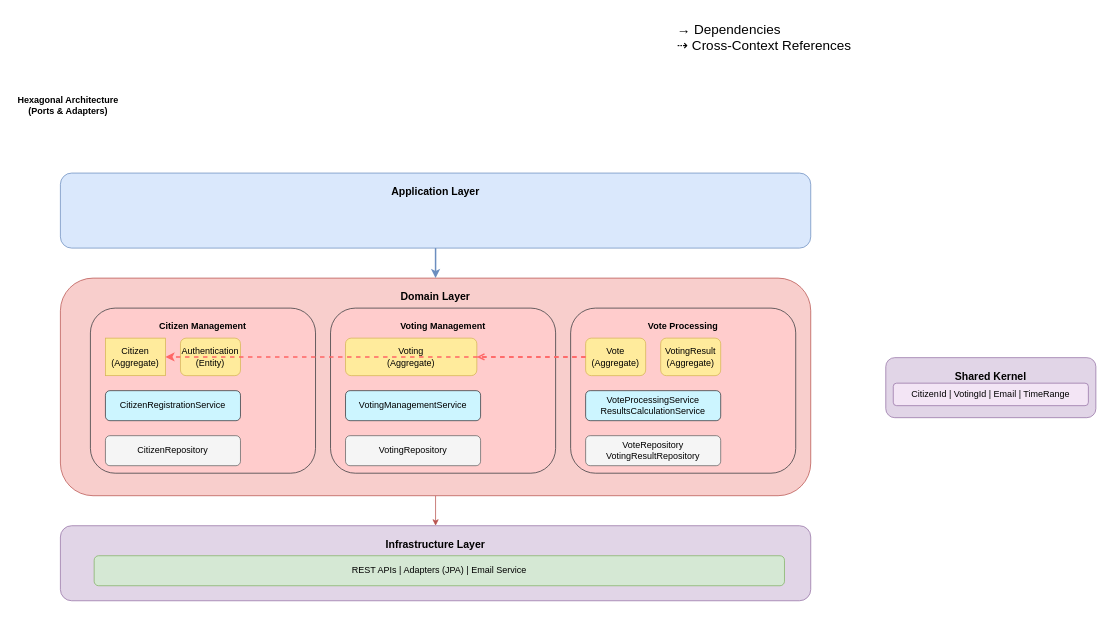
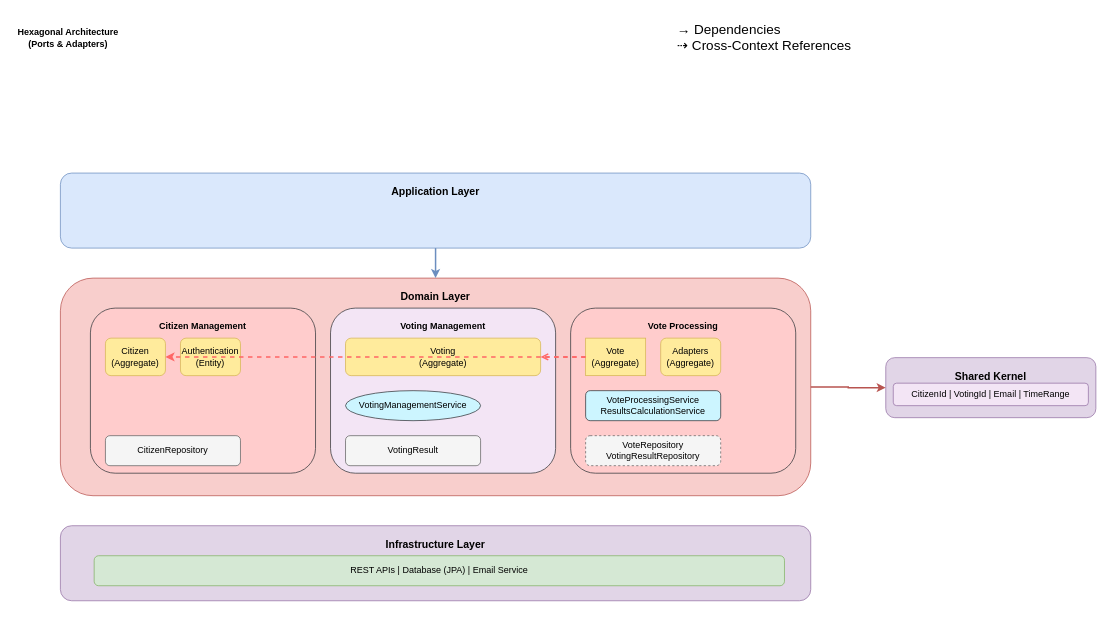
node "Hexagonal Architecture (Ports & Adapters)": moved (68, 105) -> (68, 38)
node "Voting Management": fillcolor #ffcccc -> #f3e5f5
node "Citizen (Aggregate)": shape rectangle -> rounded rectangle
node "Voting (Aggregate)": size 131x38 -> 195x38
node "Vote (Aggregate)": shape rounded rectangle -> rectangle
node "VotingResult (Aggregate)": label "VotingResult (Aggregate)" -> "Adapters (Aggregate)"
edge "Domain Layer" -> "Shared Kernel": added
node "CitizenRegistrationService": removed
node "VotingManagementService": shape rounded rectangle -> ellipse
node "VotingRepository": label "VotingRepository" -> "VotingResult"
node "VoteRepository VotingResultRepository": style solid -> dashed
edge "Domain Layer" -> "Infrastructure Layer": removed
node "REST APIs | Adapters (JPA) | Email Service": label "REST APIs | Adapters (JPA) | Email Service" -> "REST APIs | Database (JPA) | Email Service"
